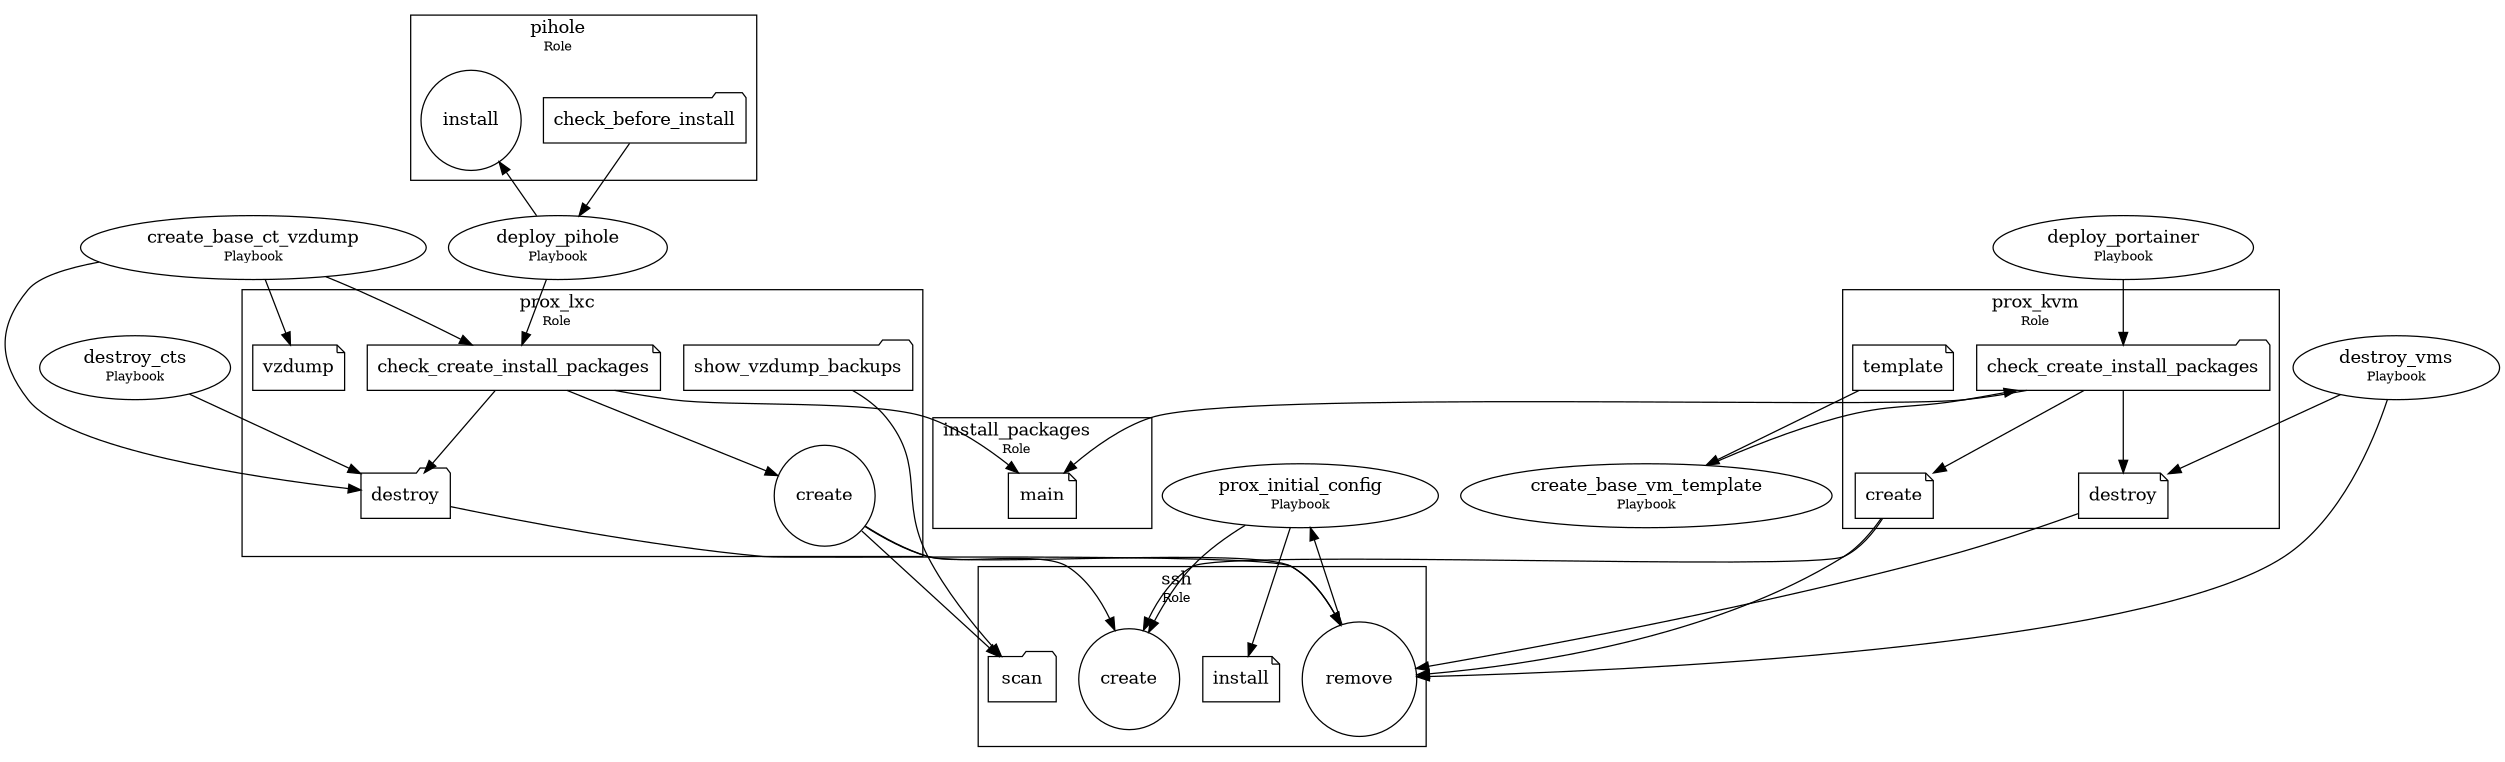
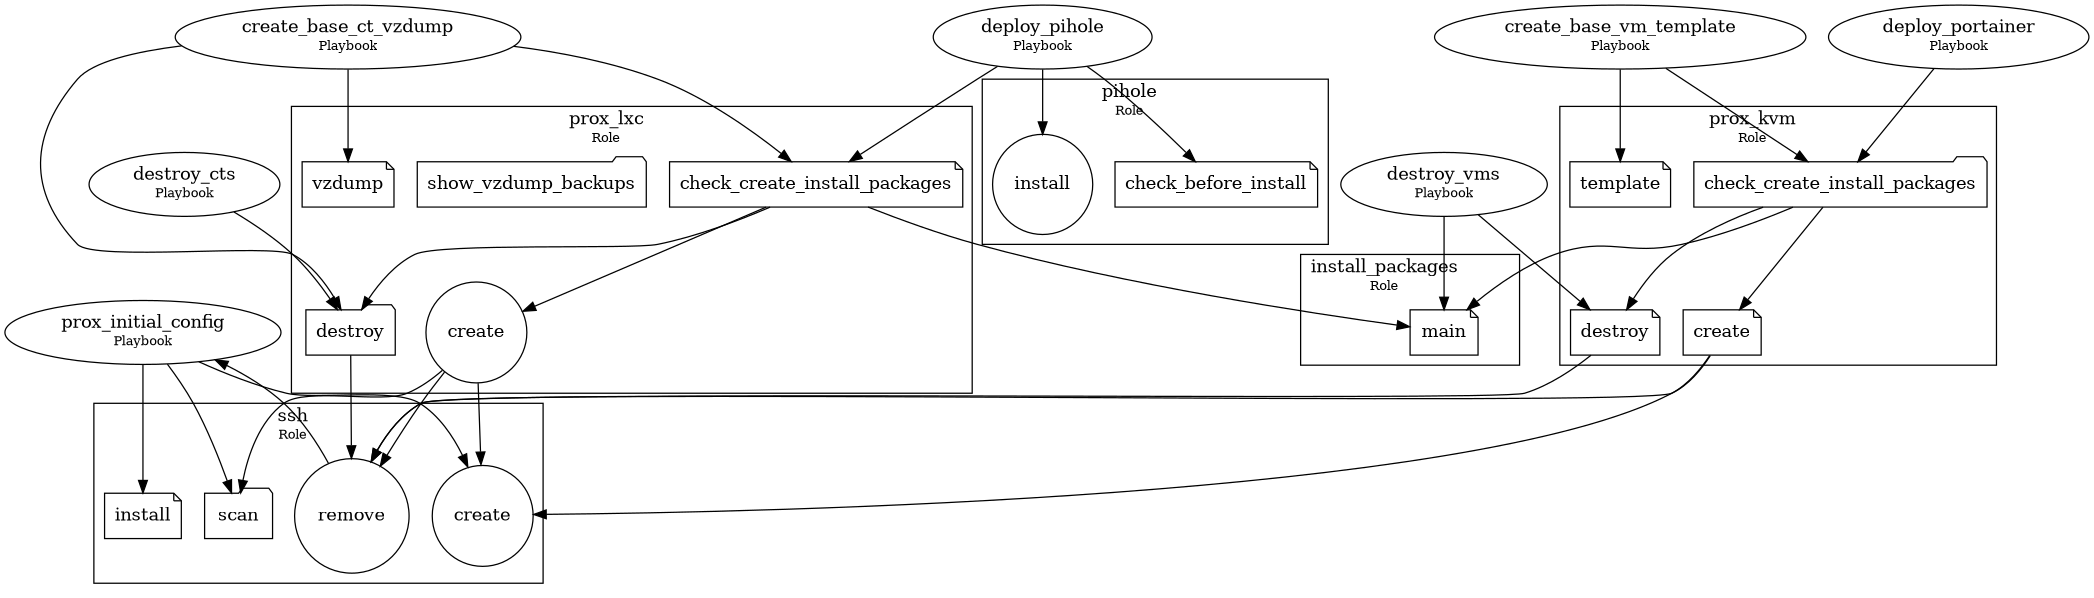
node "check_before_install": shape folder -> note
edge "check_before_install" -> "deploy_pihole": reversed
edge "template" -> "create_base_vm_template": reversed
edge "show_vzdump_backups" -> "scan": now "prox_initial_config" -> "scan"
edge "destroy_vms" -> "remove": now "destroy_vms" -> "main"
